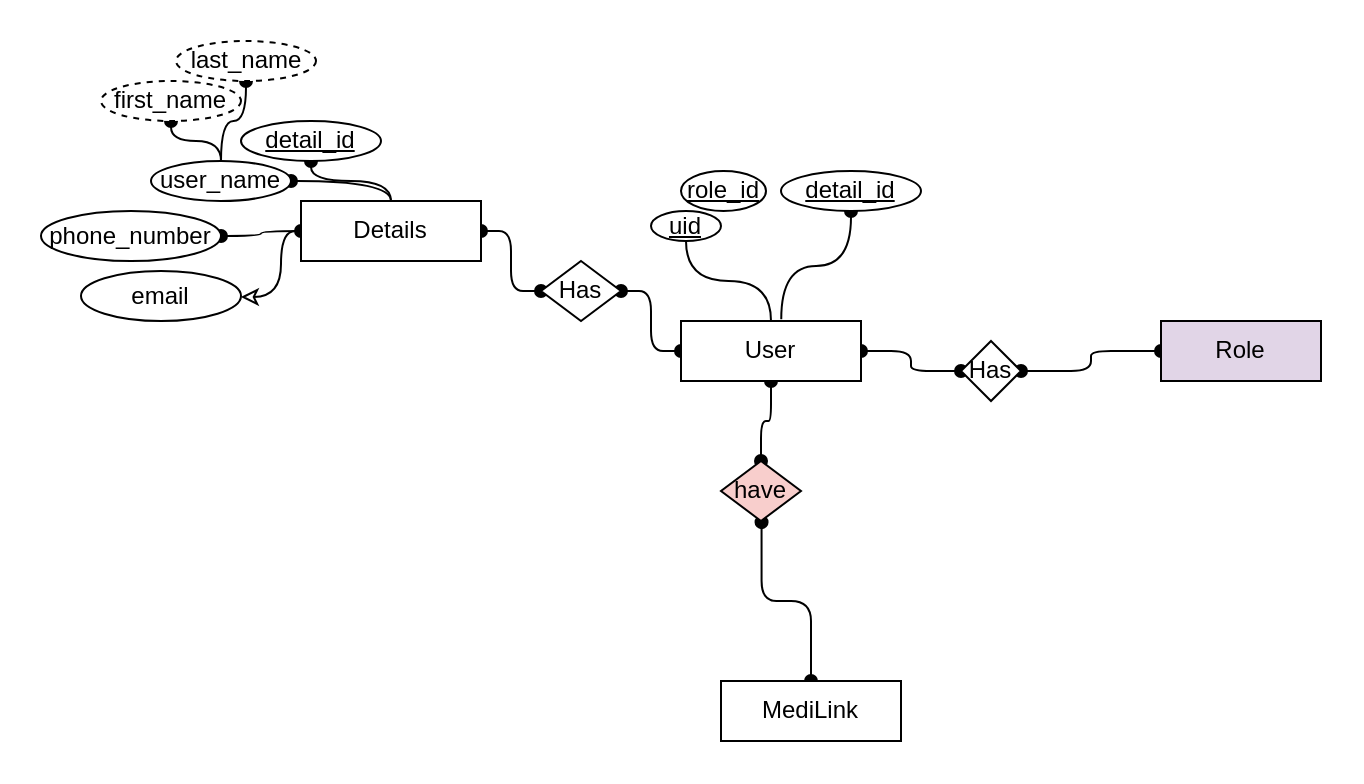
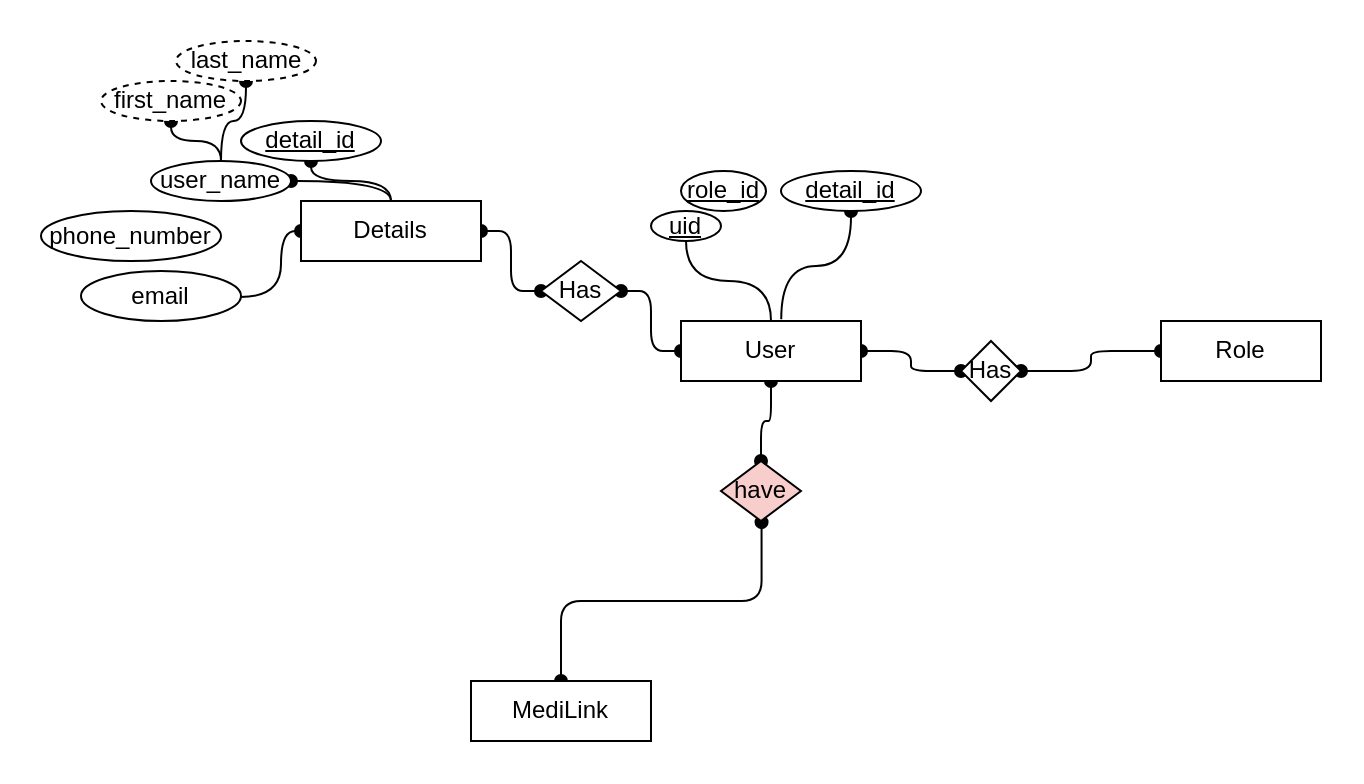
edge "Details" -> "phone_number": removed
edge "Details" -- "email": arrowhead classic -> none
node "Role": fillcolor #e1d5e7 -> #ffffff
node "MediLink": moved (811, 711) -> (561, 711)
